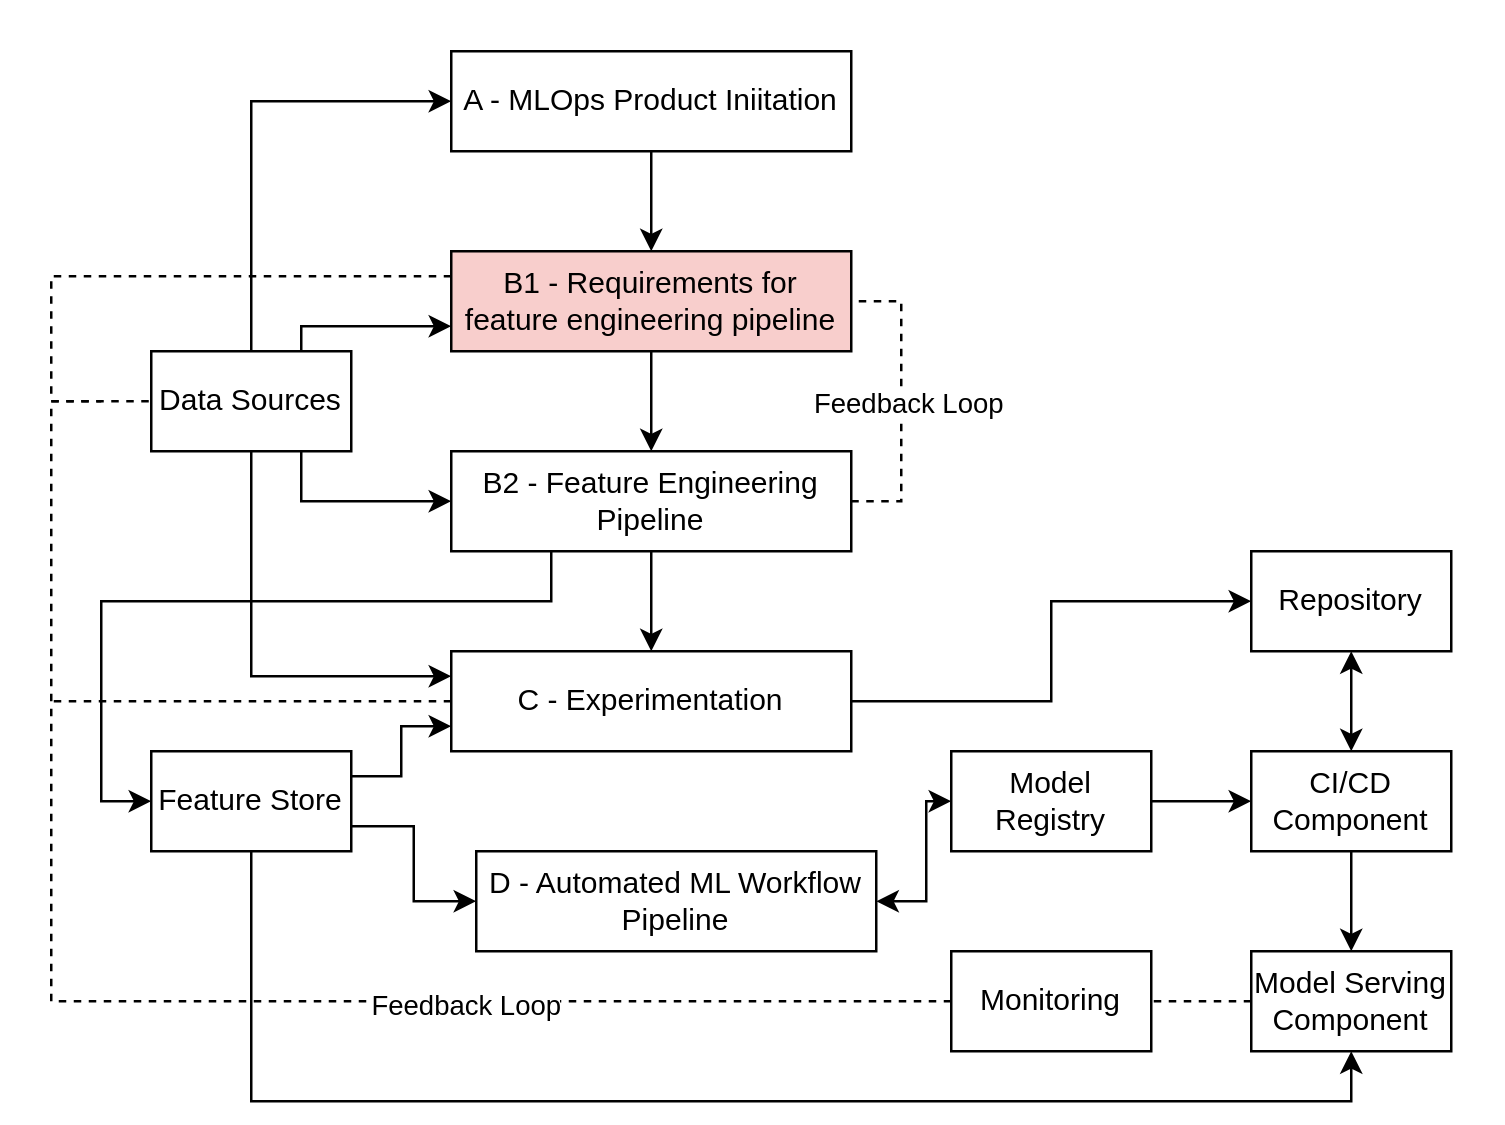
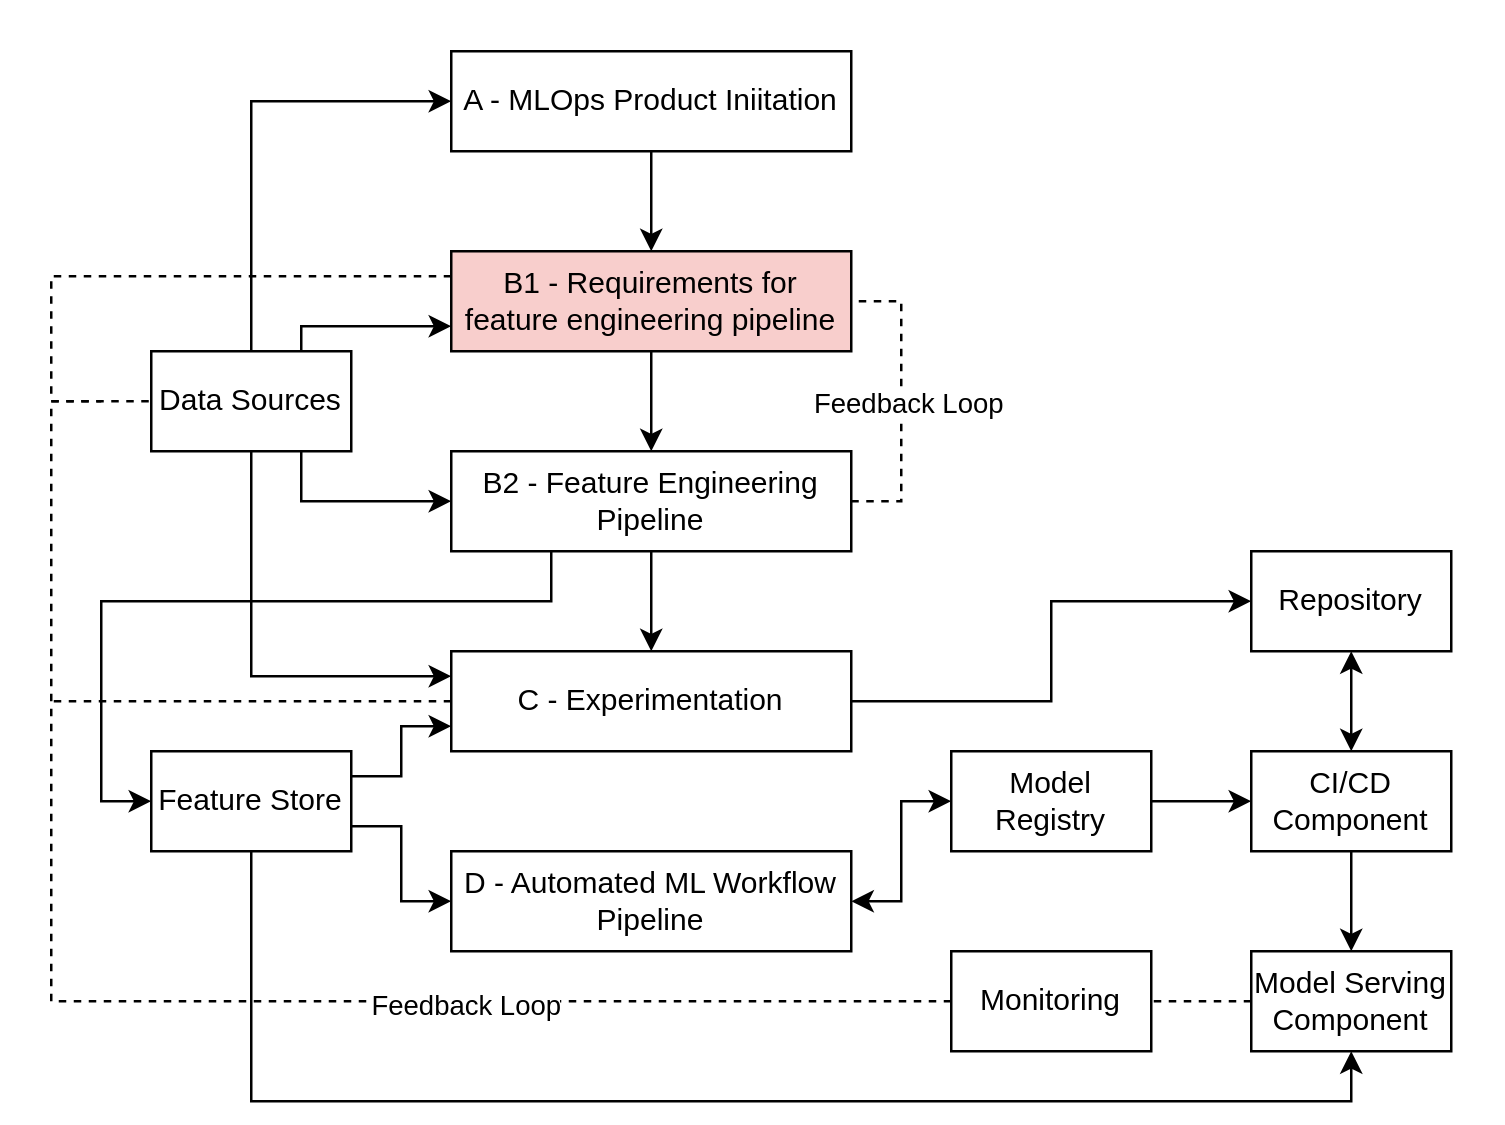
node "D - Automated ML Workflow Pipeline": moved (676, 901) -> (651, 901)
